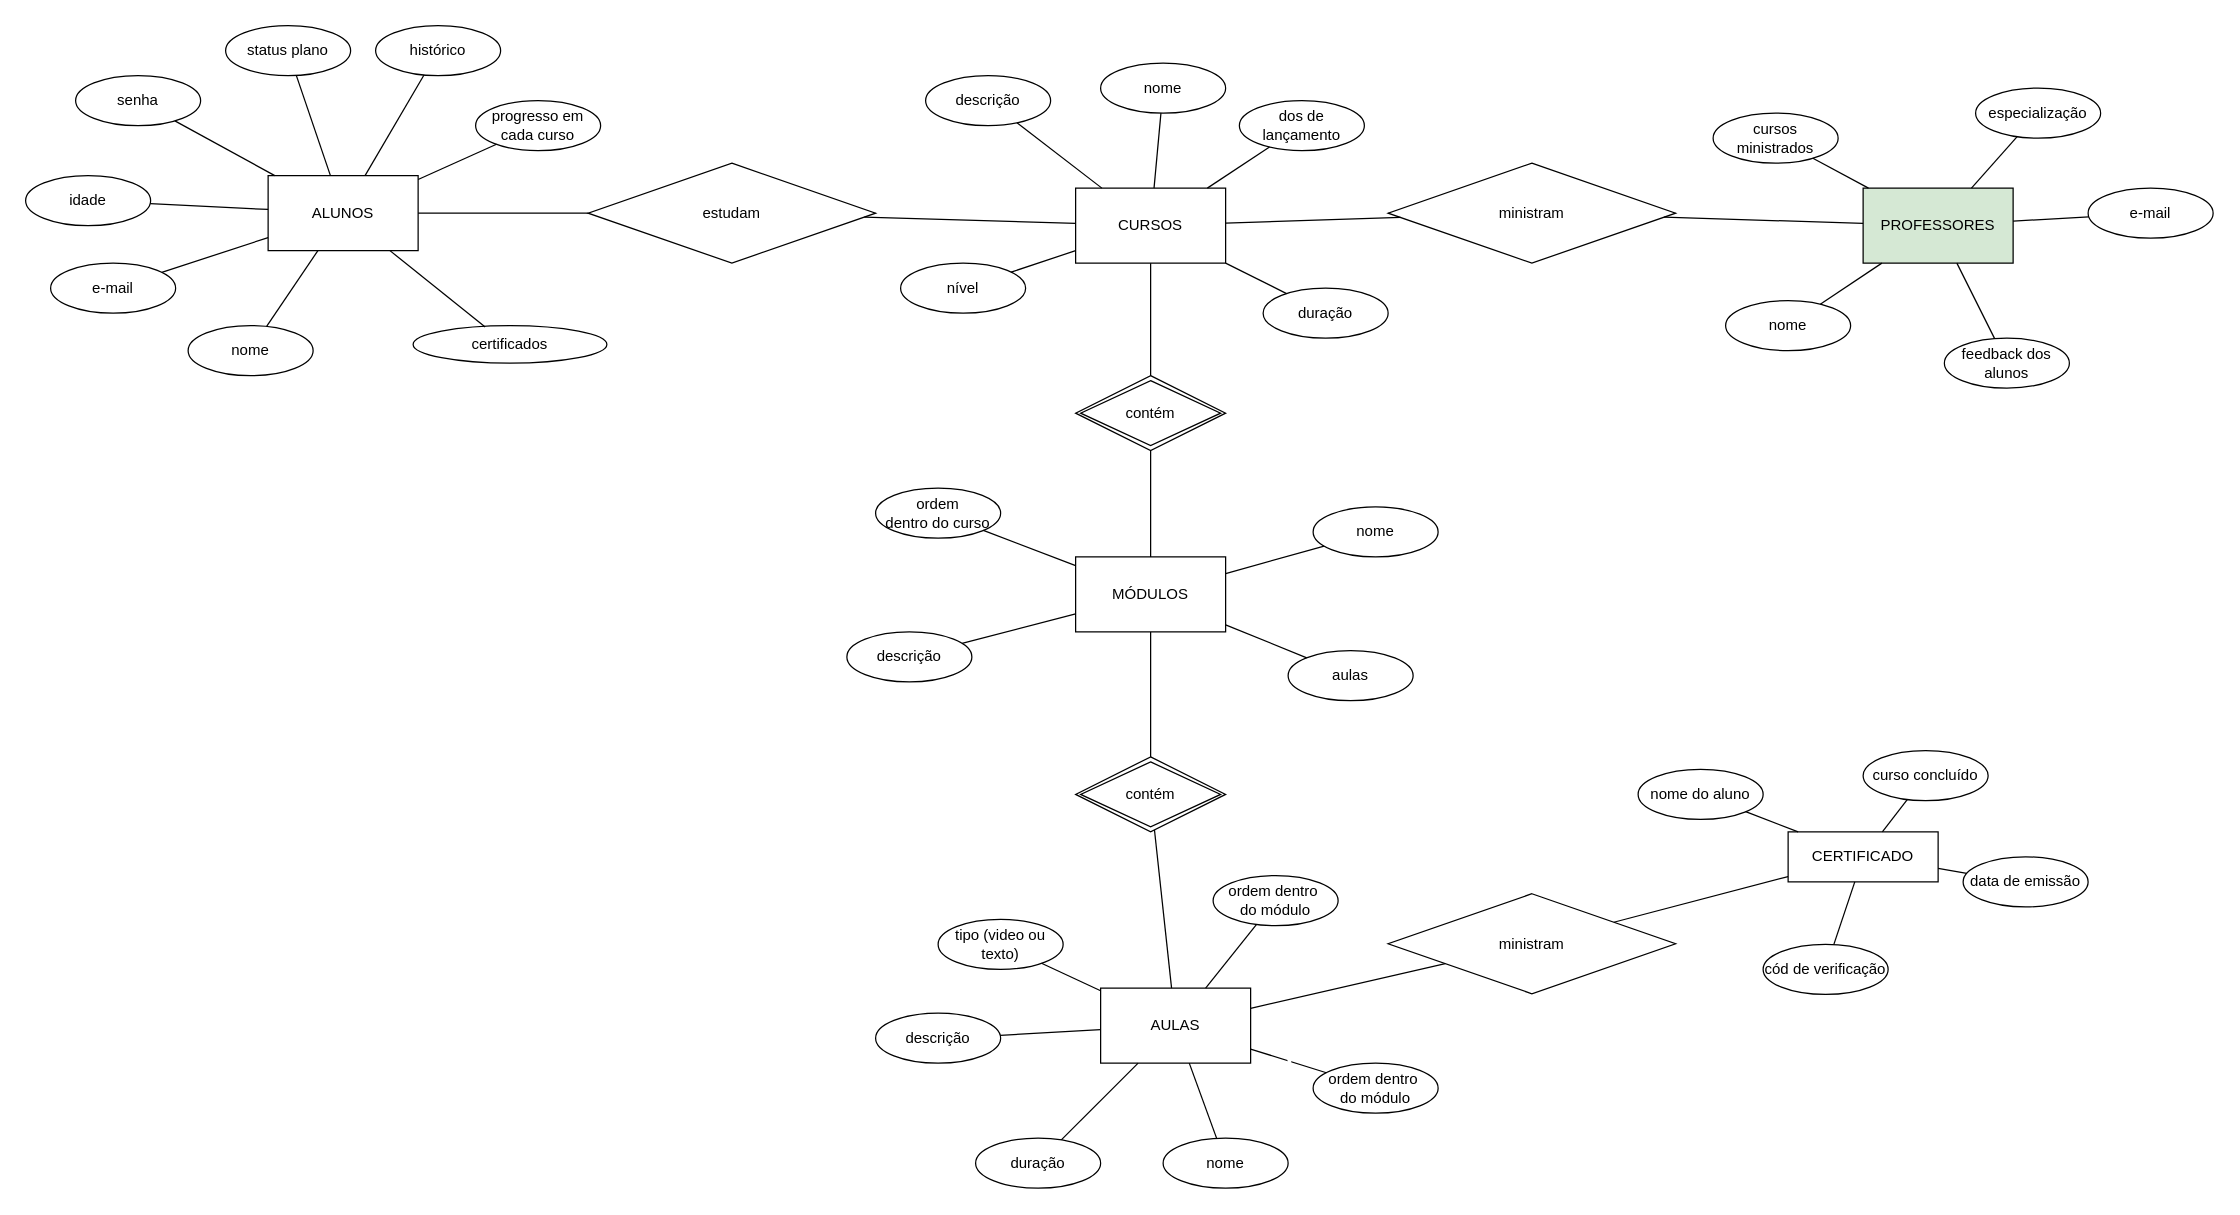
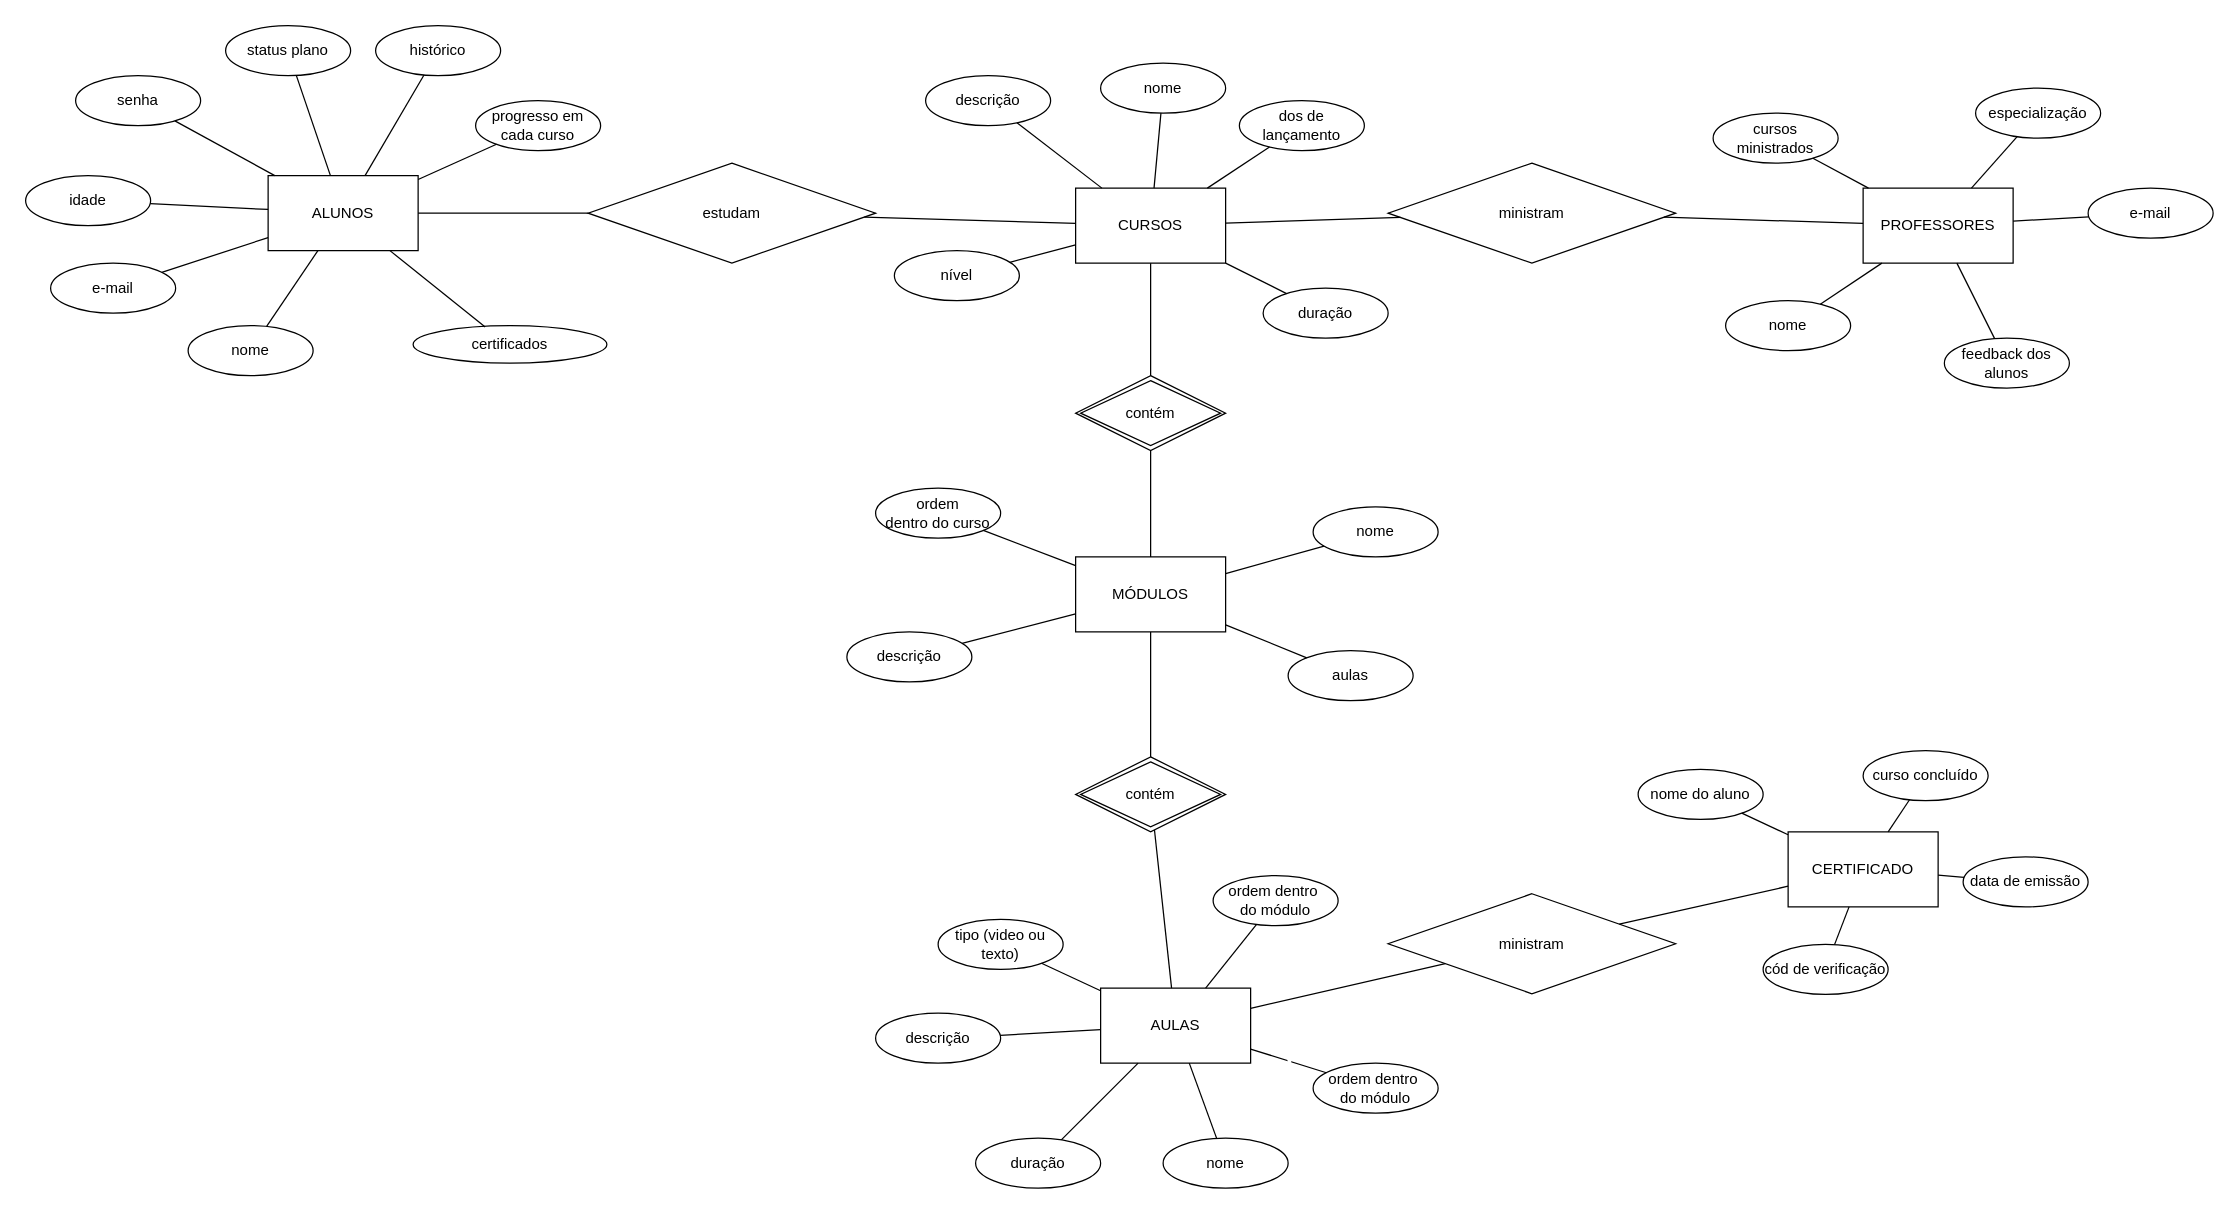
node "PROFESSORES": fillcolor #d5e8d4 -> #ffffff
node "nível": moved (963, 288) -> (957, 276)
node "CERTIFICADO": size 150x50 -> 150x75
